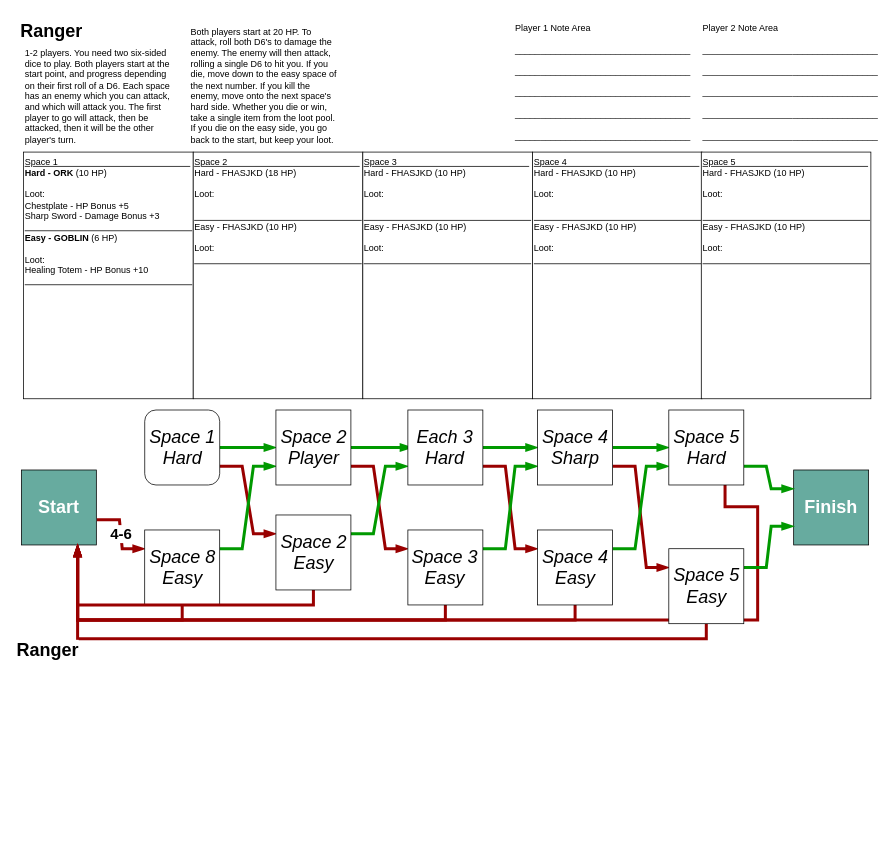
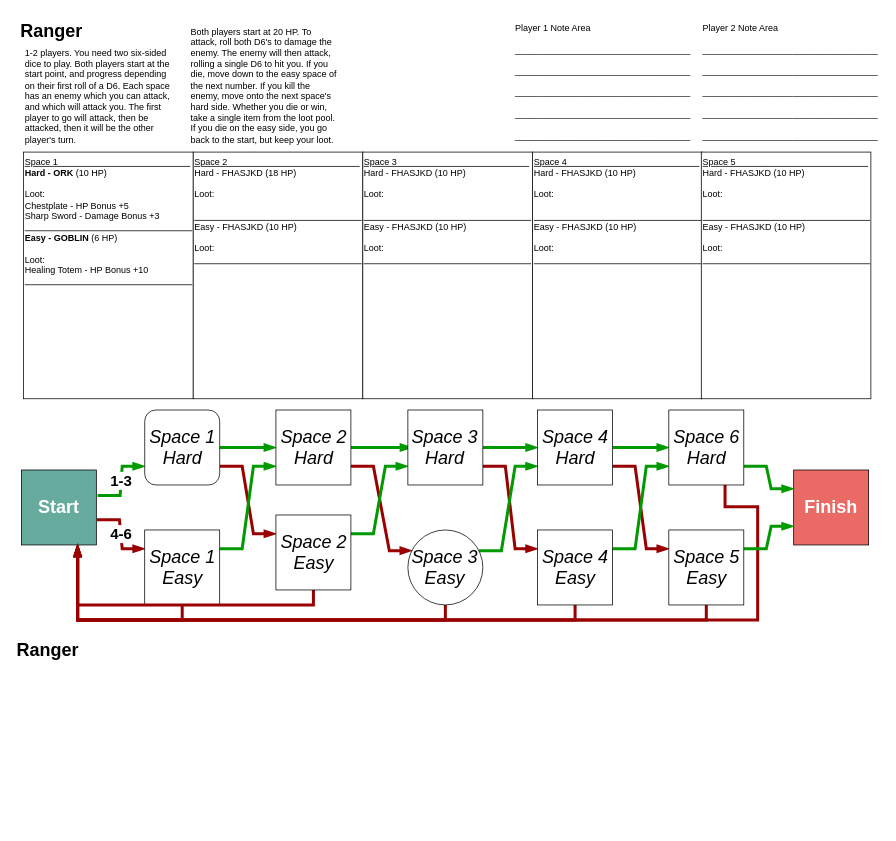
node "Space 2 Player": label "Space 2 Player" -> "Space 2 Hard"
node "Each 3 Hard": label "Each 3 Hard" -> "Space 3 Hard"
node "Space 4 Sharp": label "Space 4 Sharp" -> "Space 4 Hard"
node "Space 5 Hard": label "Space 5 Hard" -> "Space 6 Hard"
edge "Start" -> "Space 1 Hard": added, label "1-3"
node "Finish": fillcolor #67ab9f -> #ea6b66
node "Space 8 Easy": label "Space 8 Easy" -> "Space 1 Easy"
node "Space 3 Easy": shape rectangle -> ellipse
node "Space 5 Easy": moved (707, 586) -> (707, 567)
